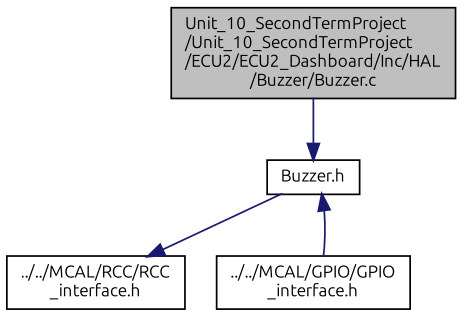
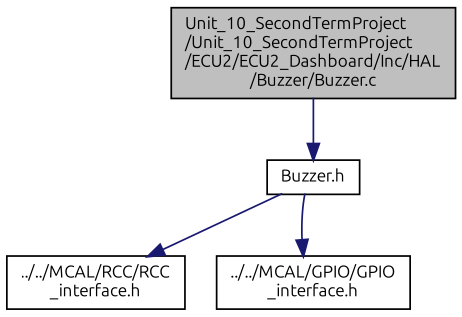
edge "../../MCAL/GPIO/GPIO _interface.h" -> "Buzzer.h": reversed
